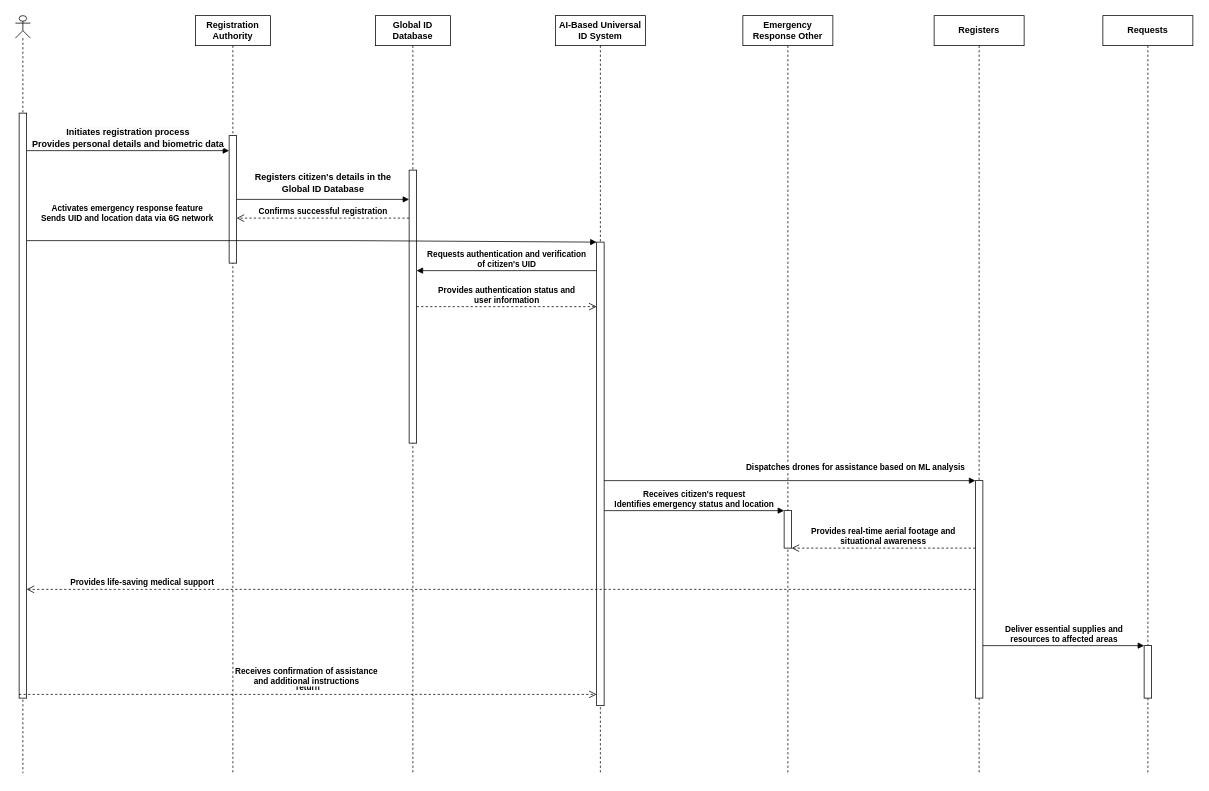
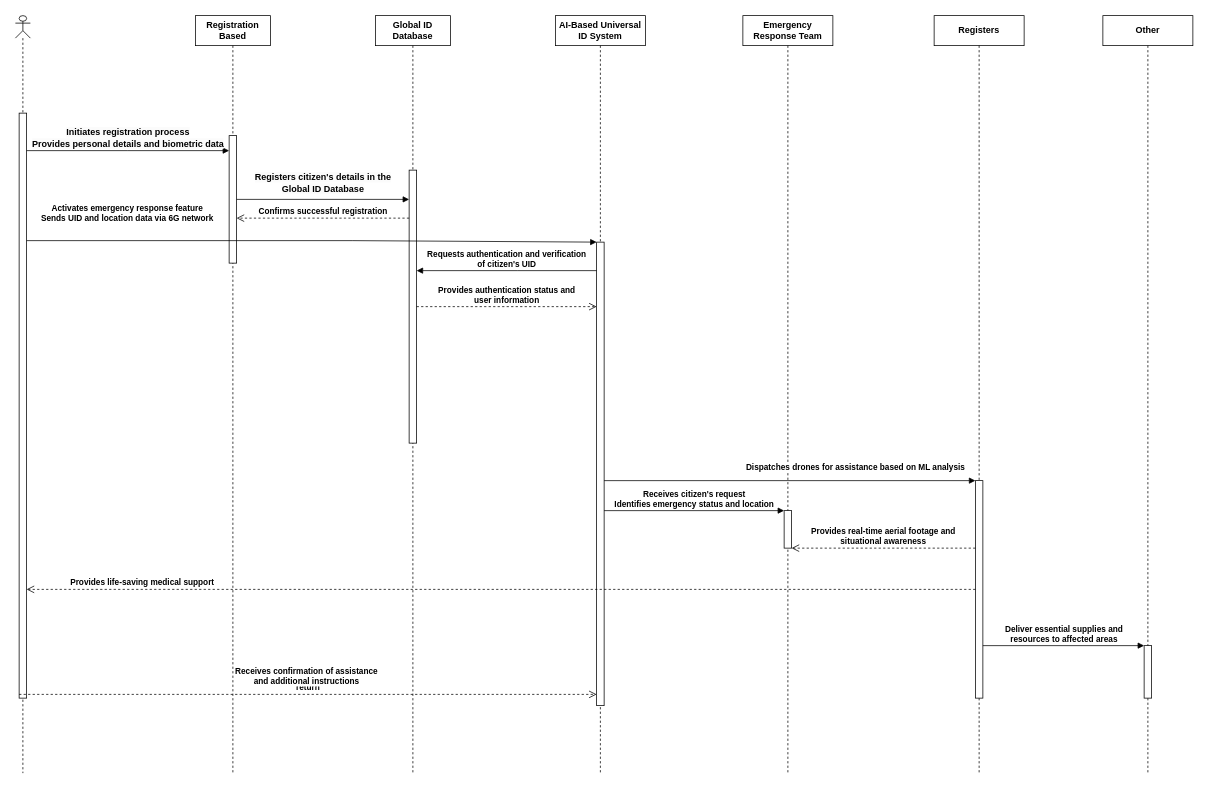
node "Registration Authority": label "Registration Authority" -> "Registration Based"
node "Emergency Response Other": label "Emergency Response Other" -> "Emergency Response Team"
node "Requests": label "Requests" -> "Other"
